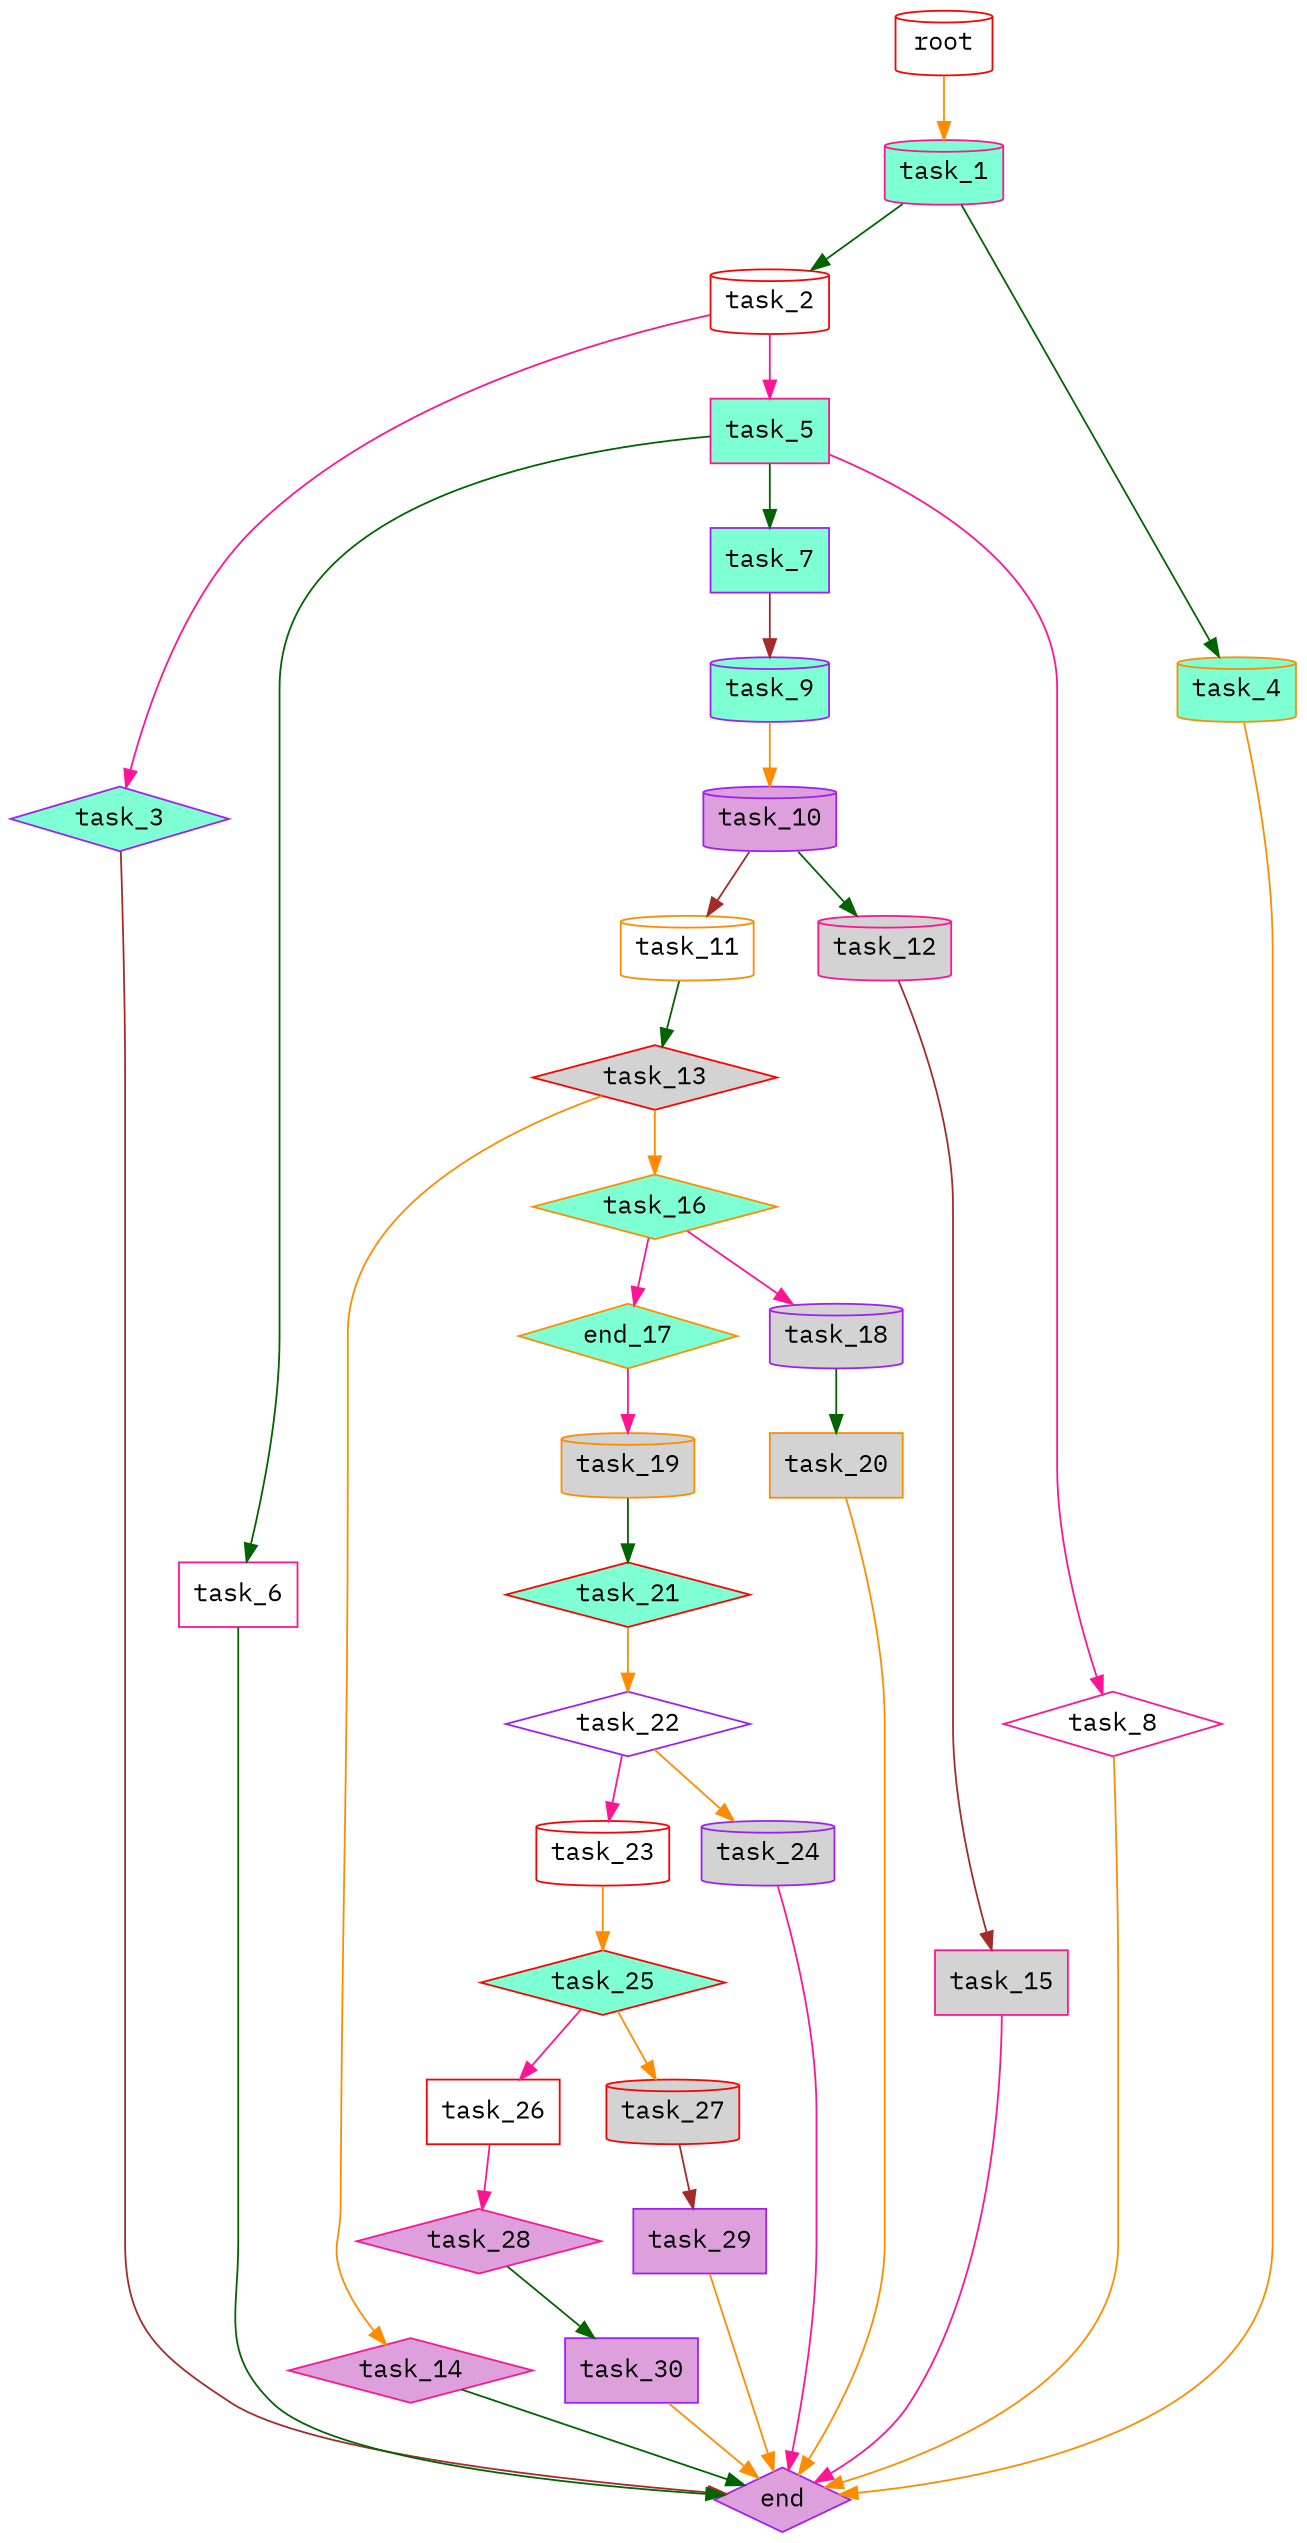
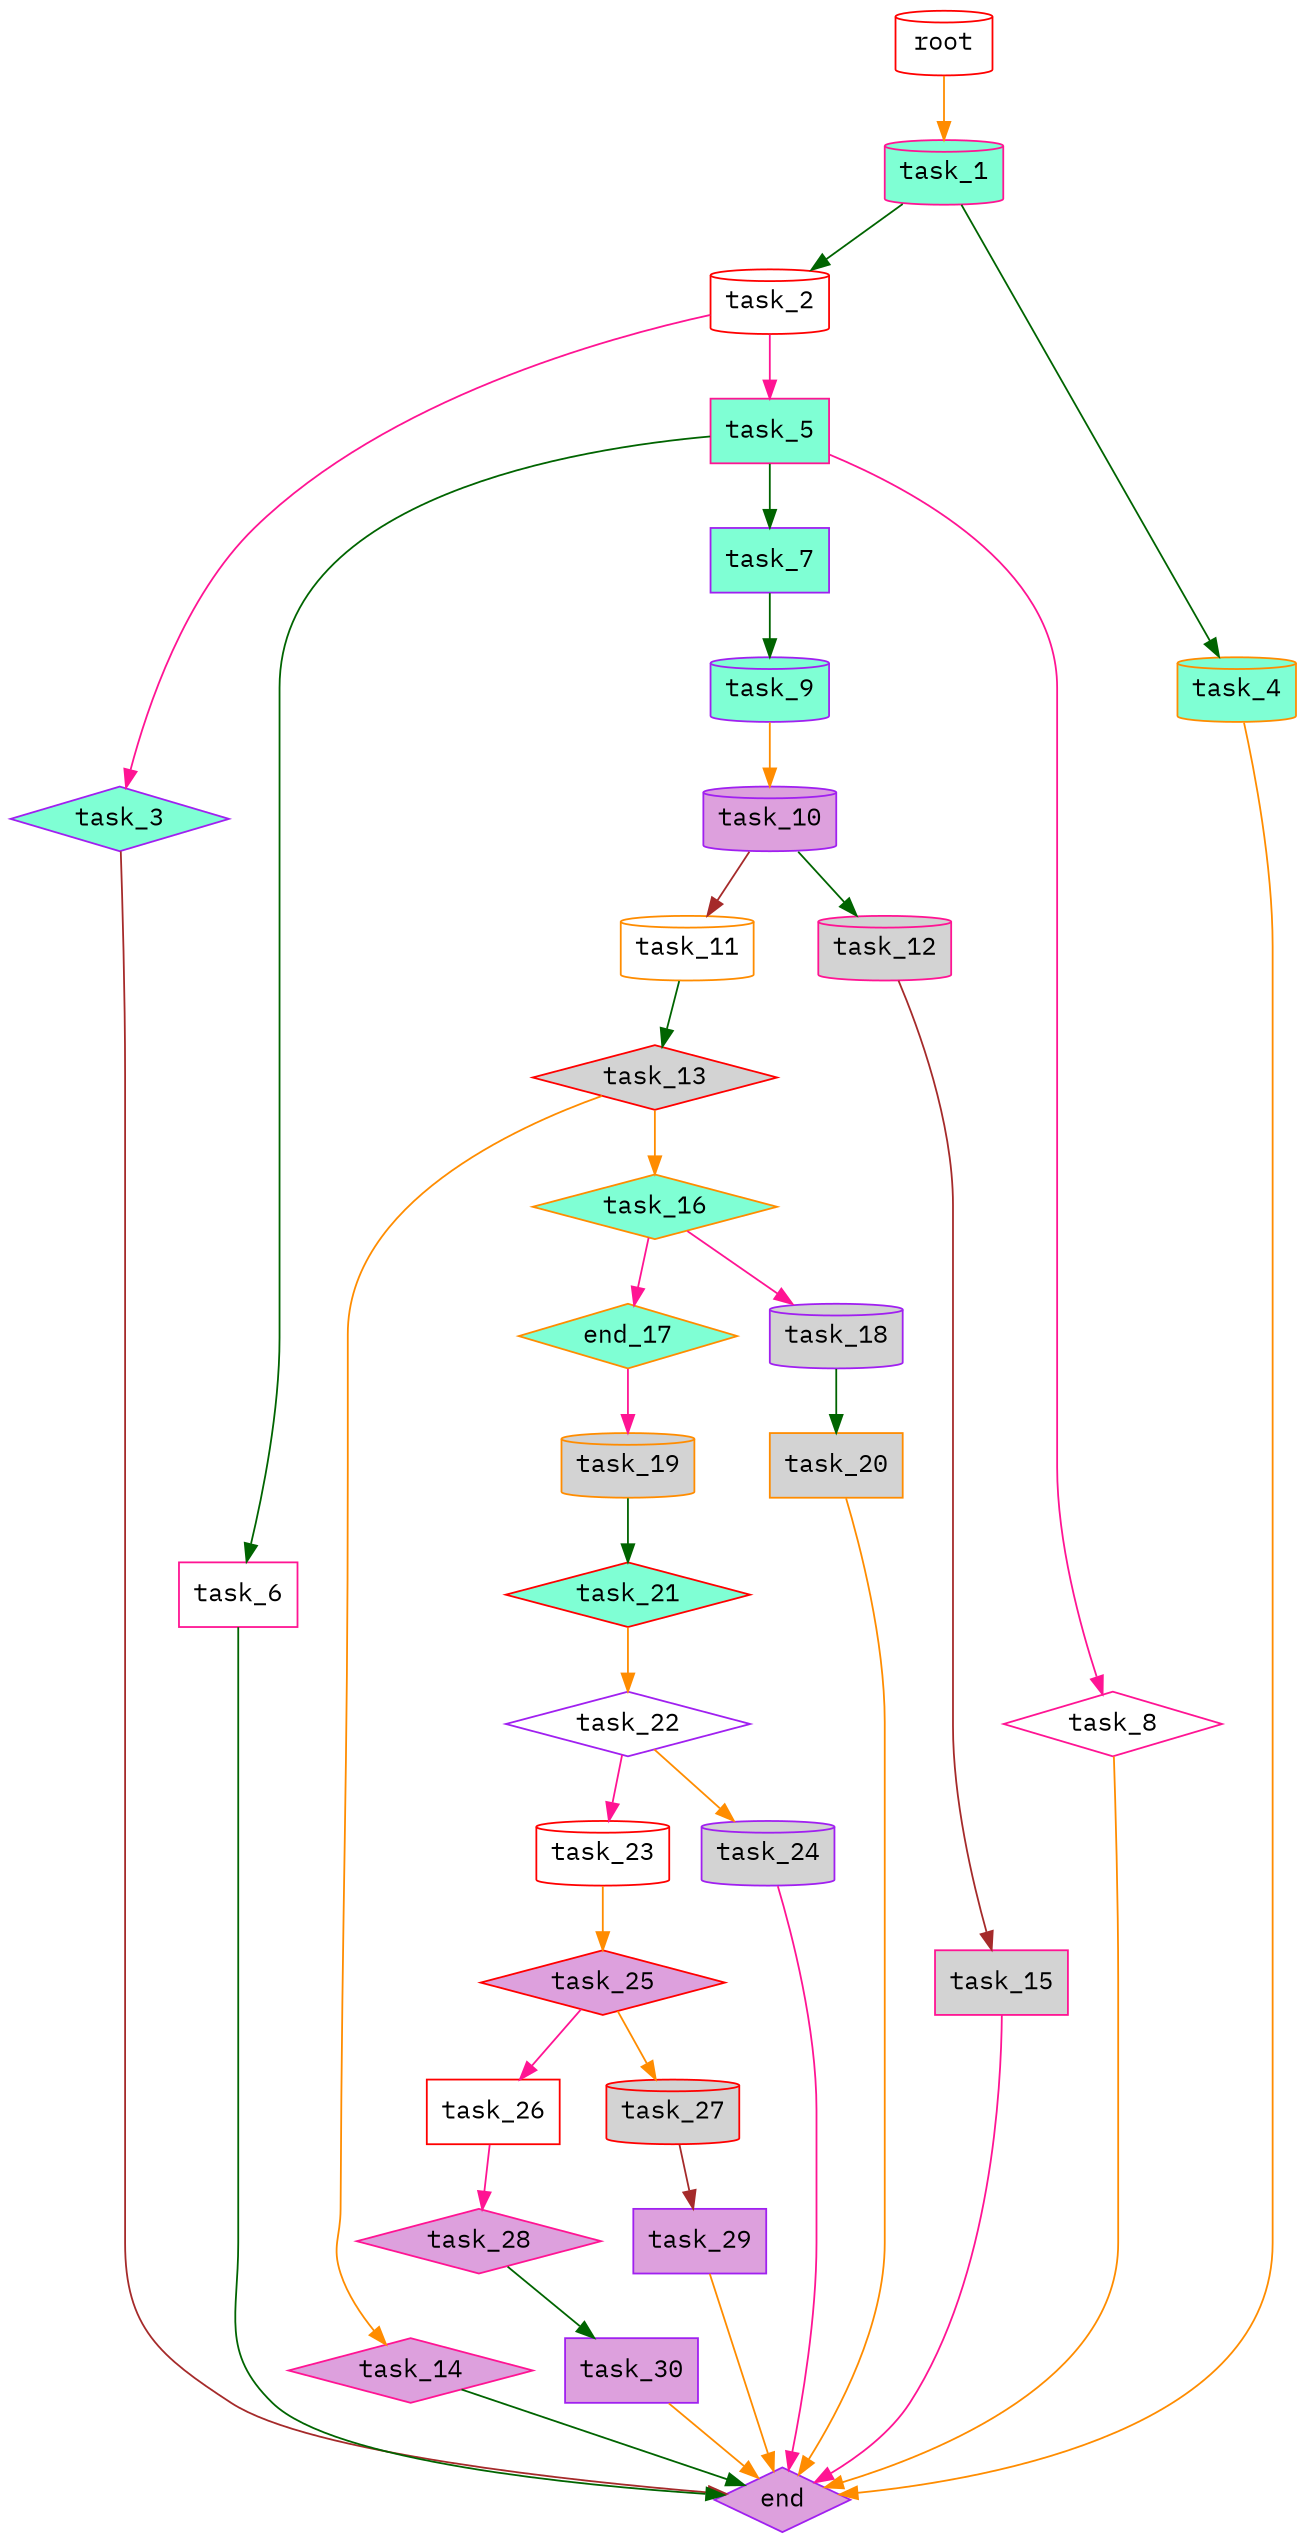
edge "task_7" -> "task_9": color brown -> darkgreen
node "task_25": fillcolor aquamarine -> plum
